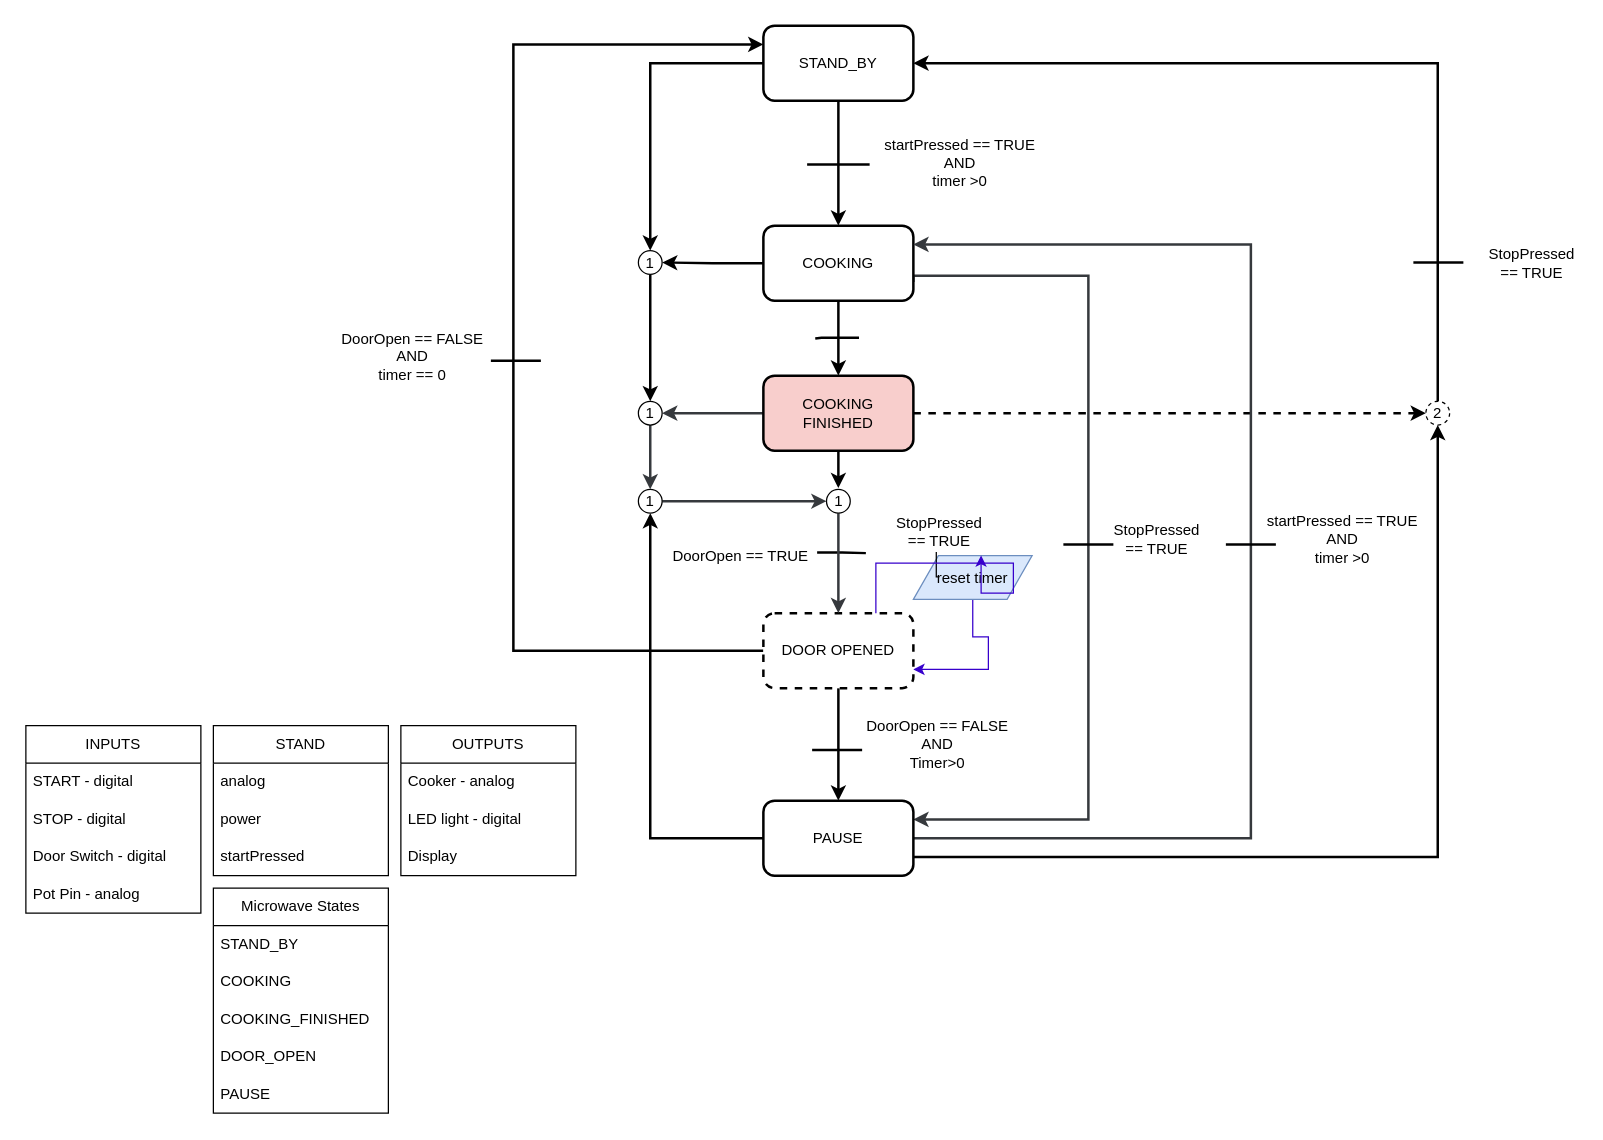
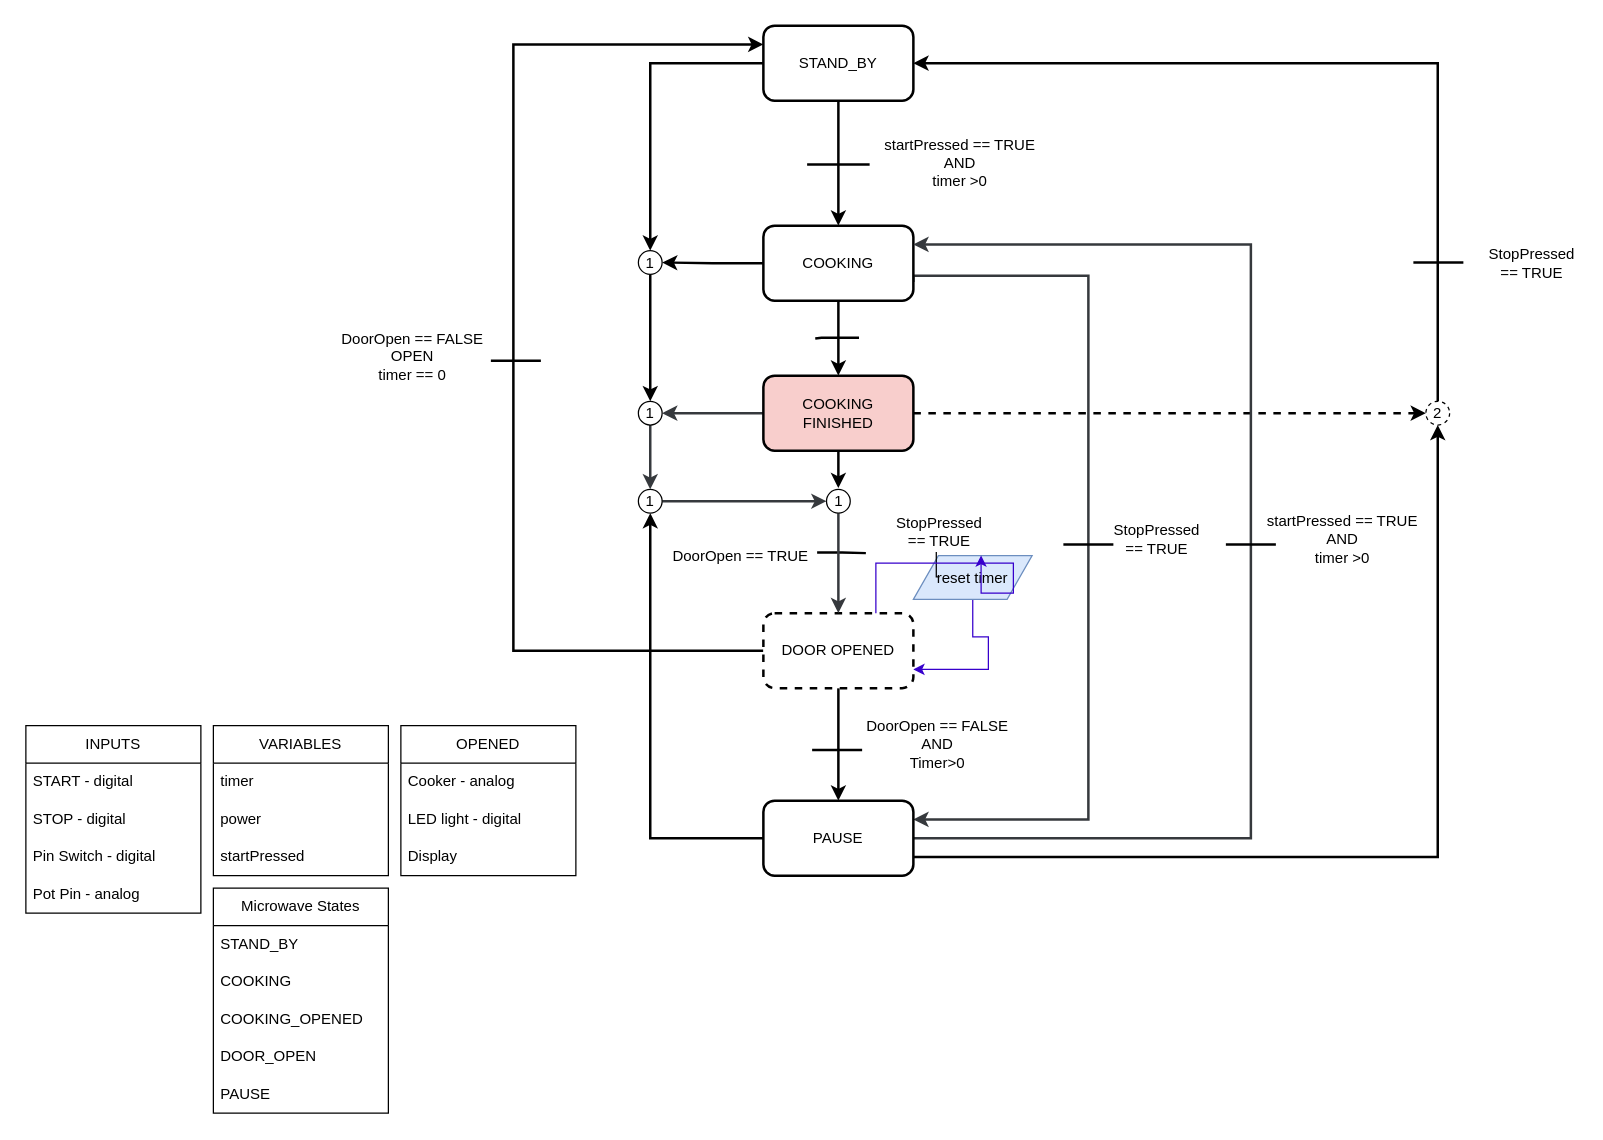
node "DoorOpen == FALSE AND timer == 0": label "DoorOpen == FALSE AND timer == 0" -> "DoorOpen == FALSE OPEN timer == 0"
node "STAND": label "STAND" -> "VARIABLES"
node "OUTPUTS": label "OUTPUTS" -> "OPENED"
node "analog": label "analog" -> "timer"
node "Door Switch - digital": label "Door Switch - digital" -> "Pin Switch - digital"
node "COOKING_FINISHED": label "COOKING_FINISHED" -> "COOKING_OPENED"
